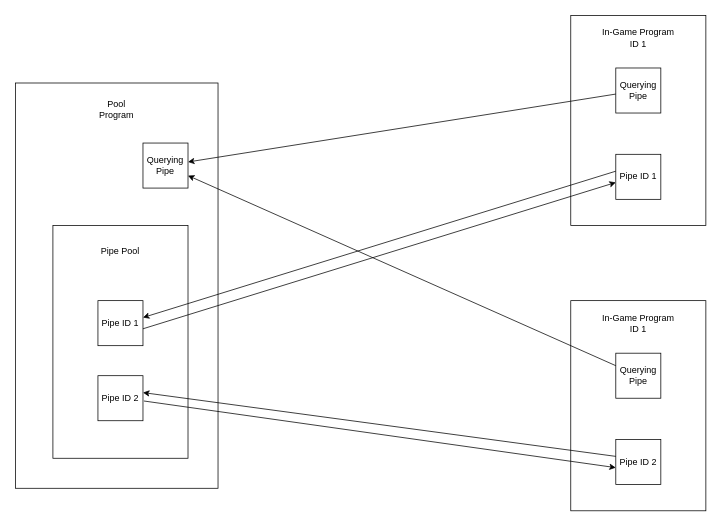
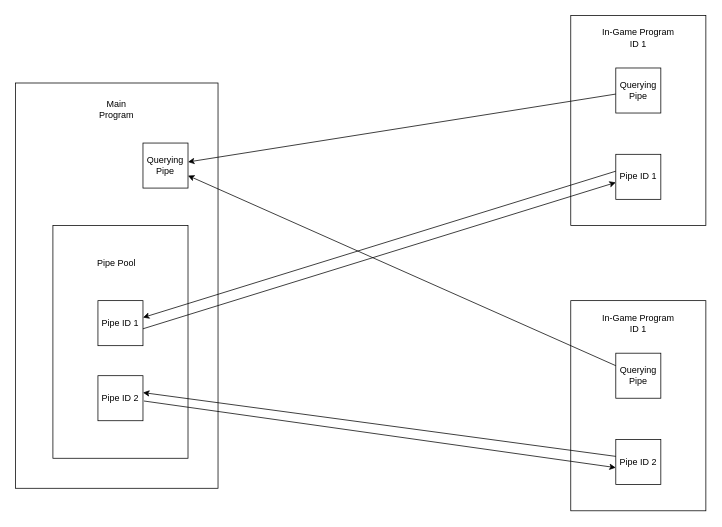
node "Pool Program": label "Pool Program" -> "Main Program"
node "Pipe Pool": moved (120, 252) -> (117, 263)
